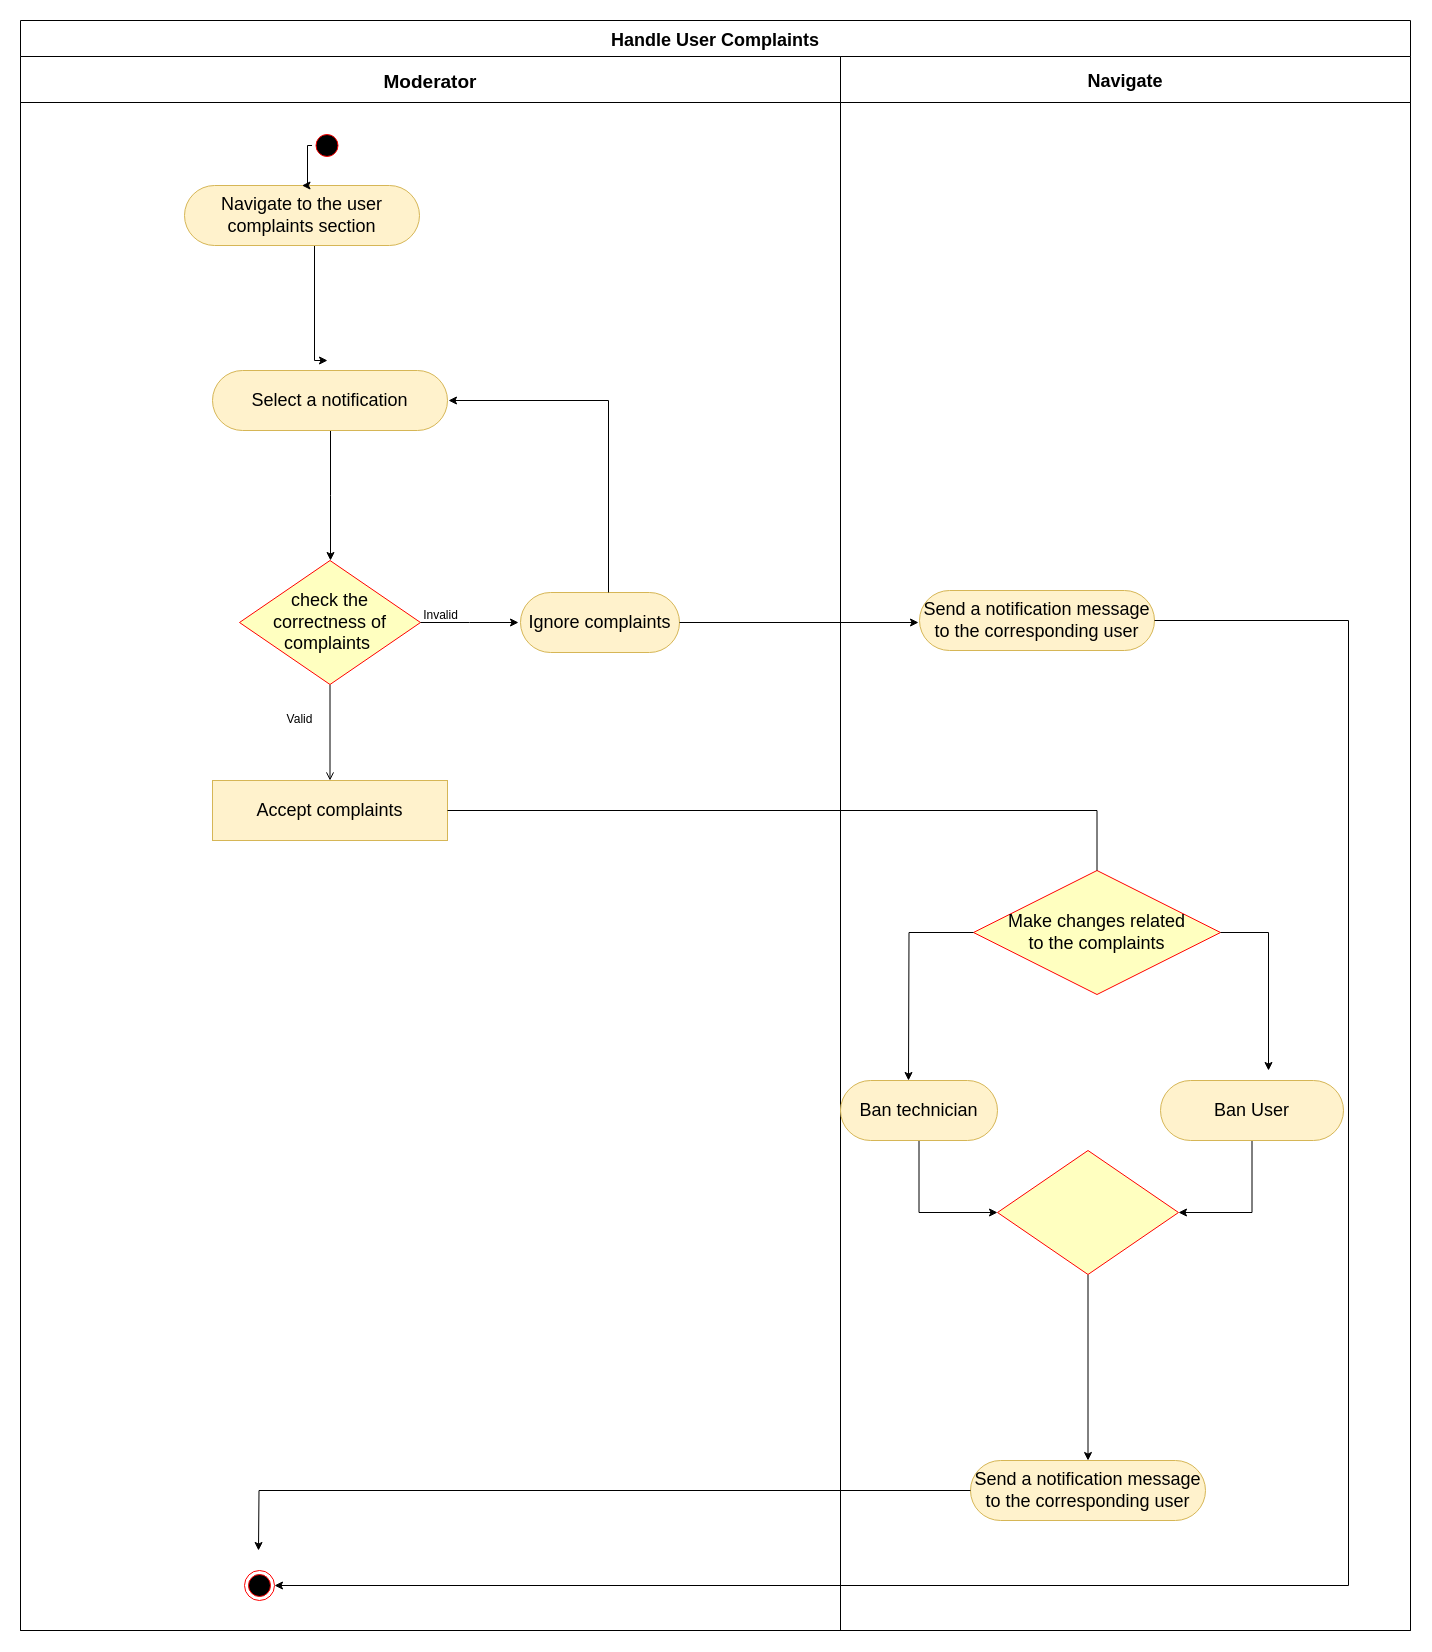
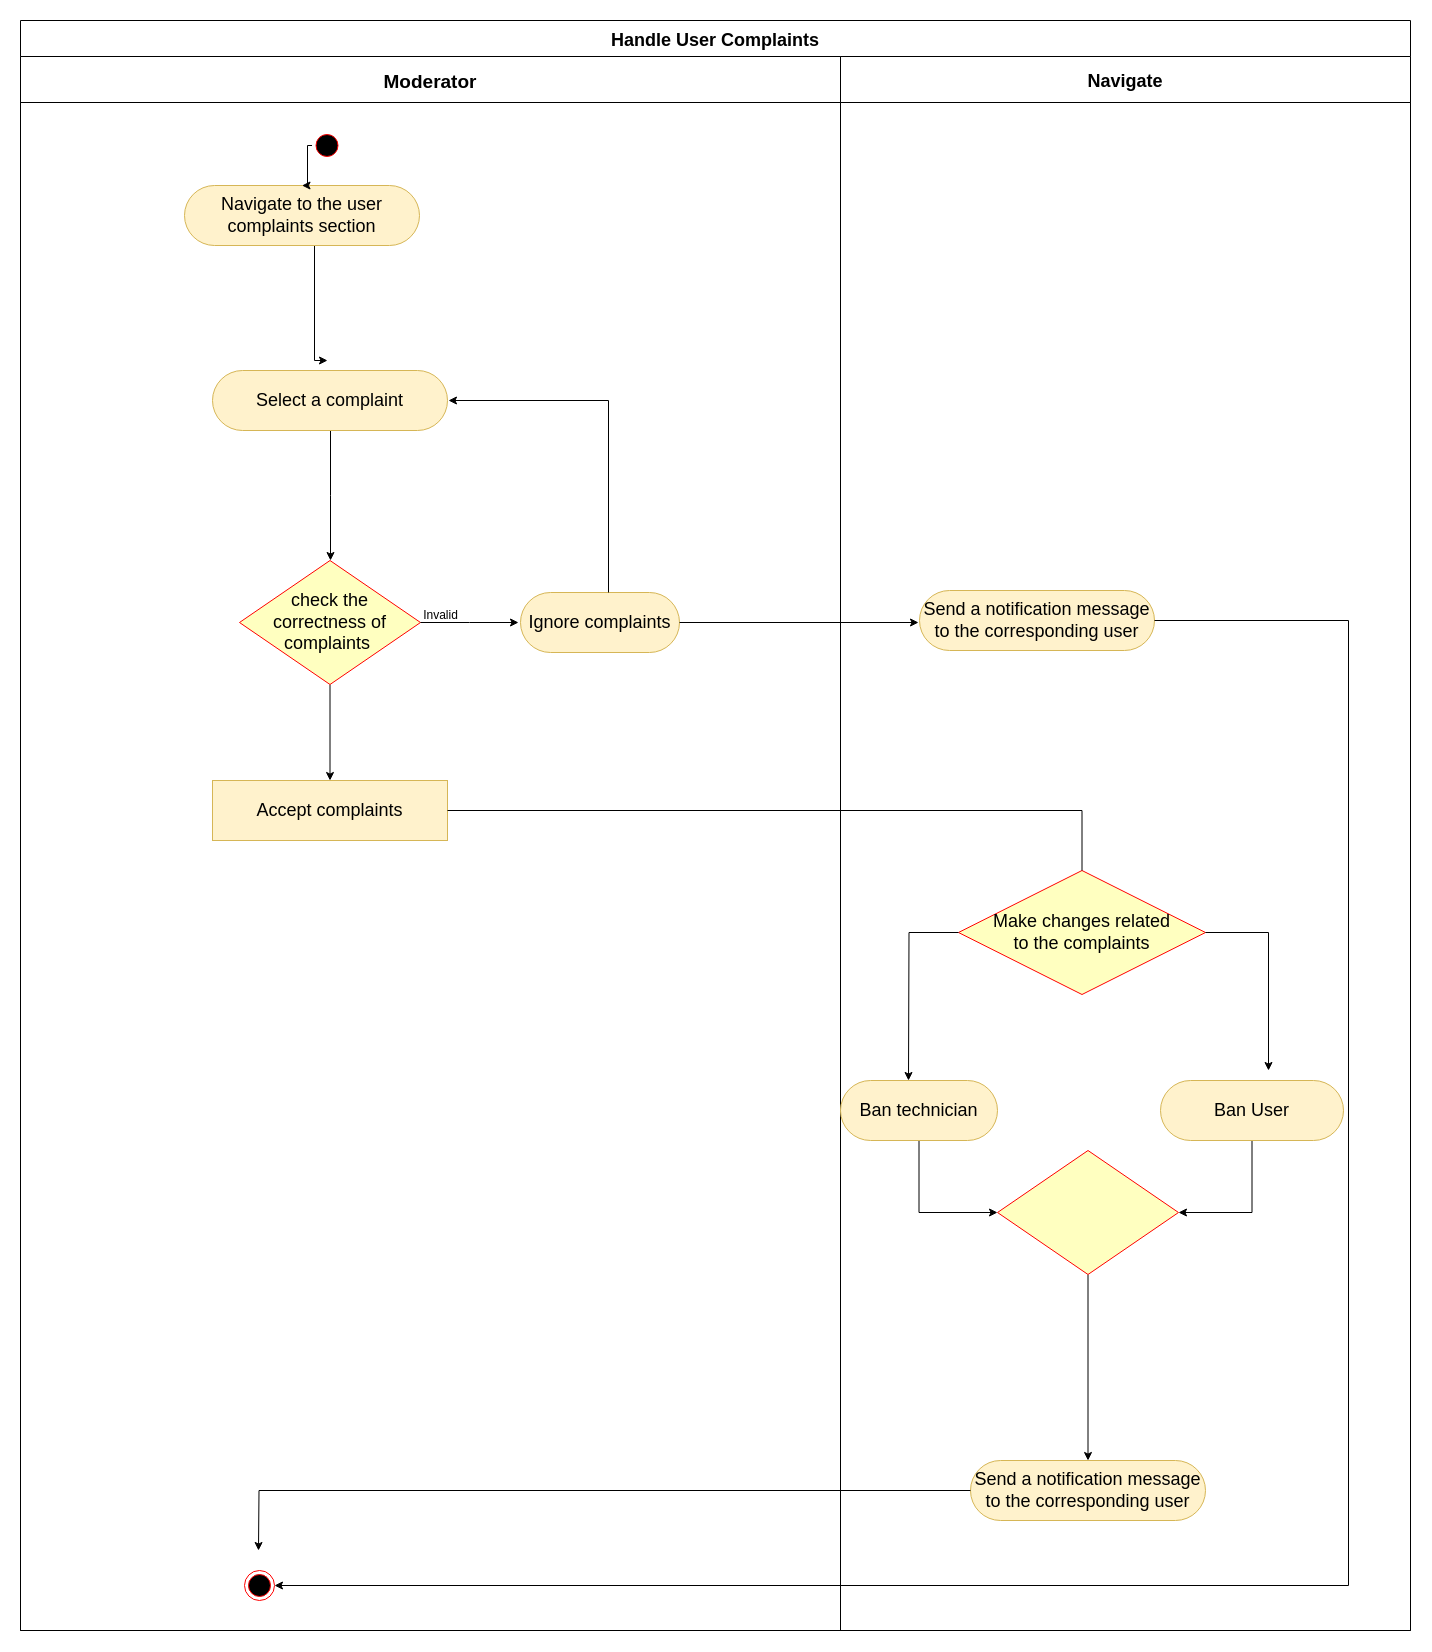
node "Select a notification": label "Select a notification" -> "Select a complaint"
node "Valid": removed
edge "check the correctness of complaints" -> "Accept complaints": arrowhead open -> classic
node "Make changes related to the complaints": moved (1097, 933) -> (1082, 933)
